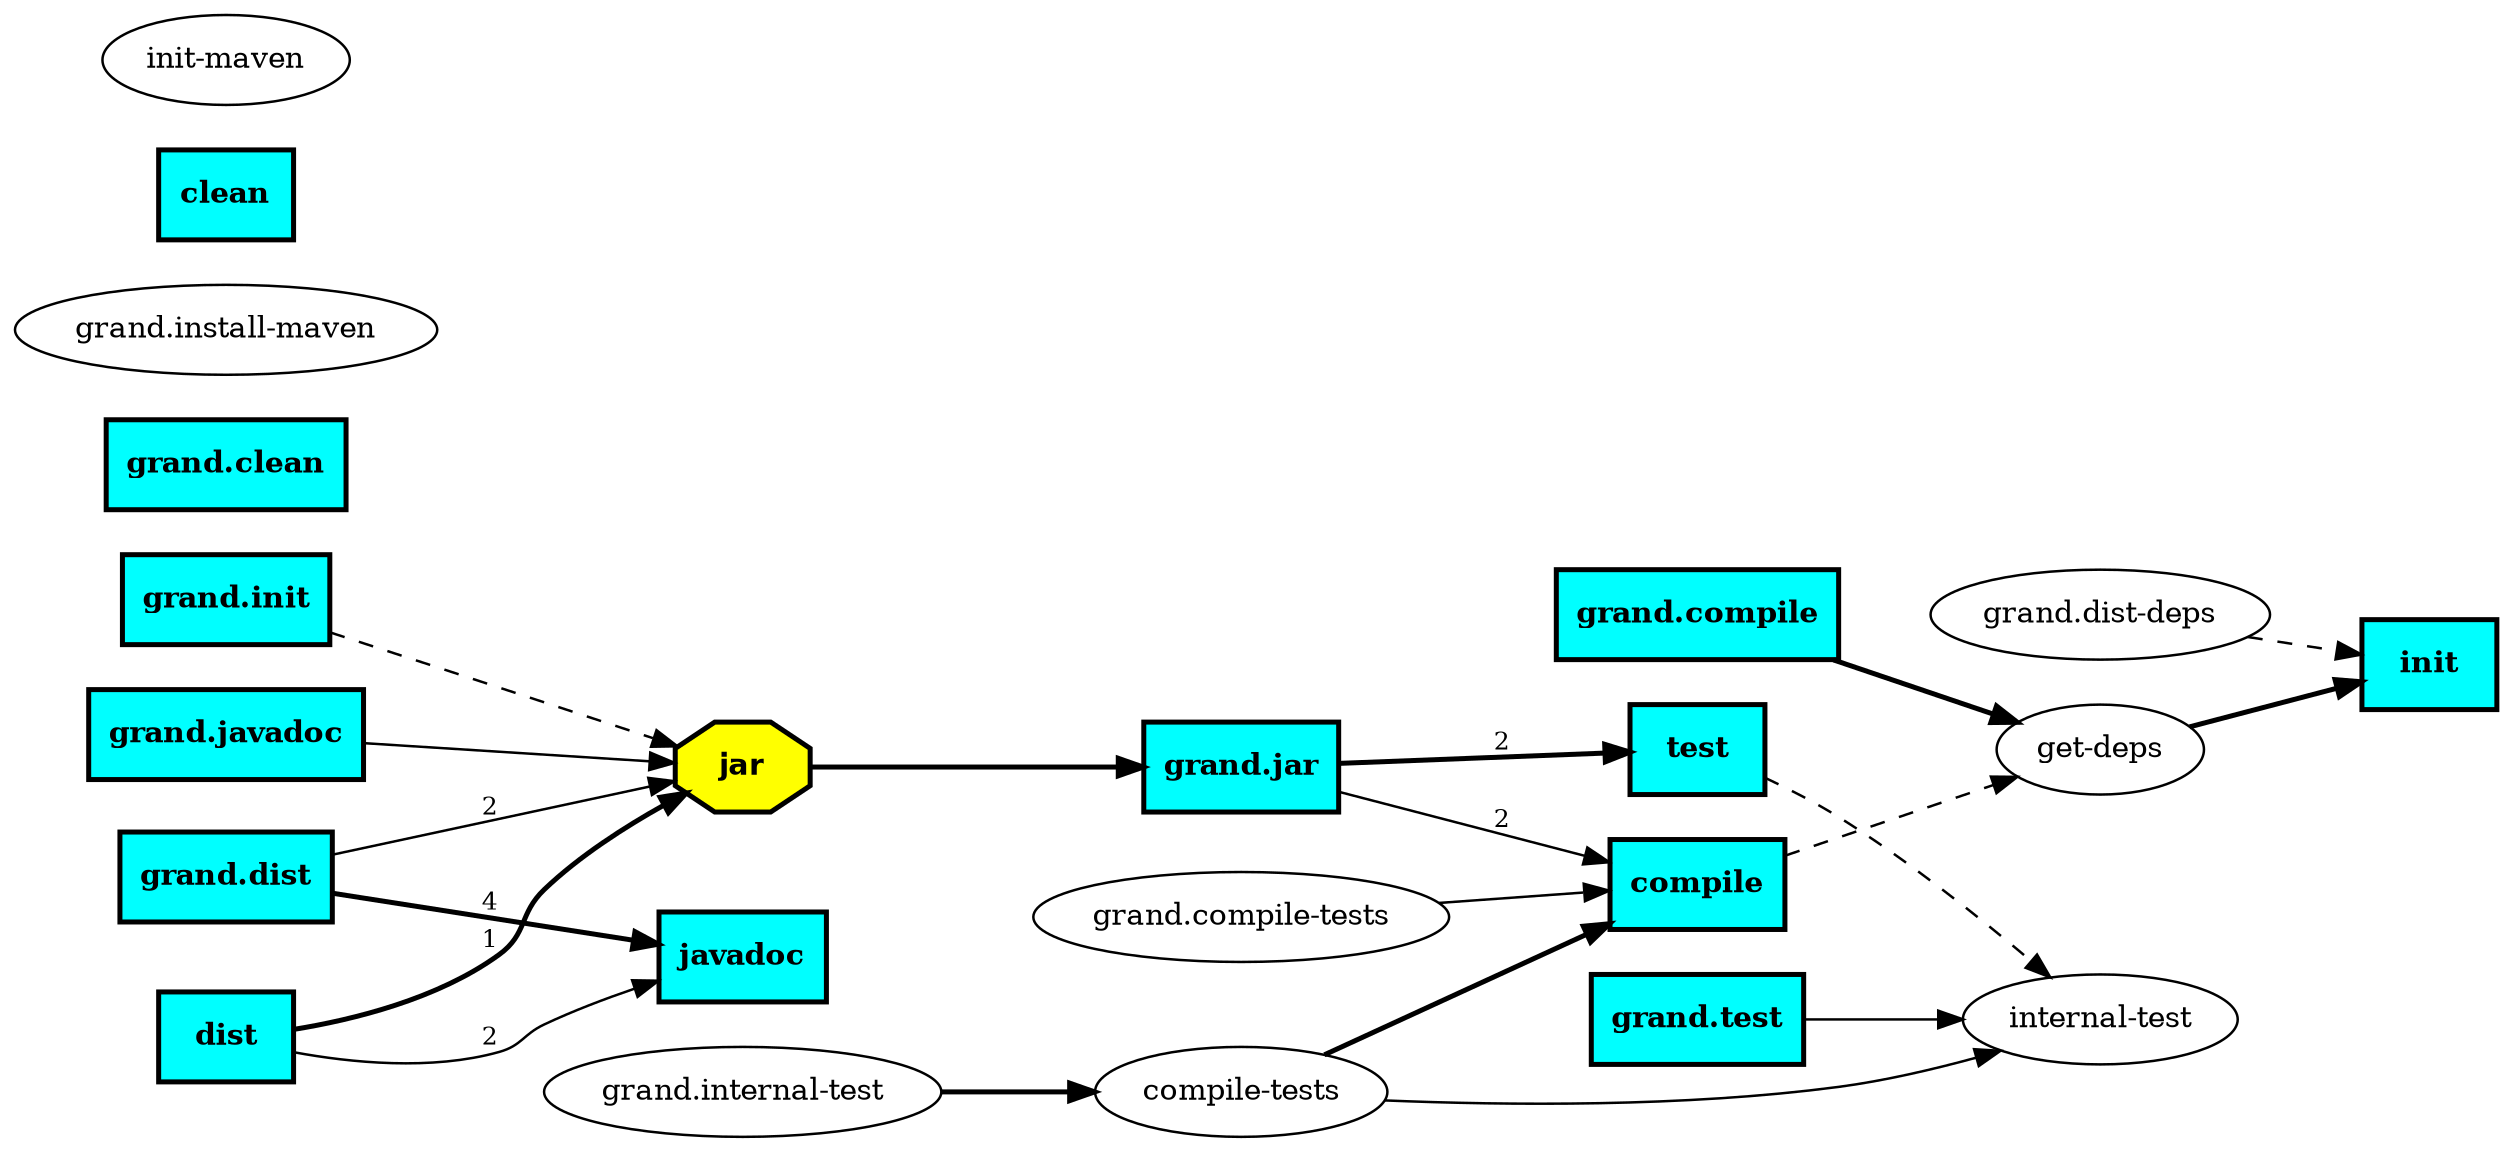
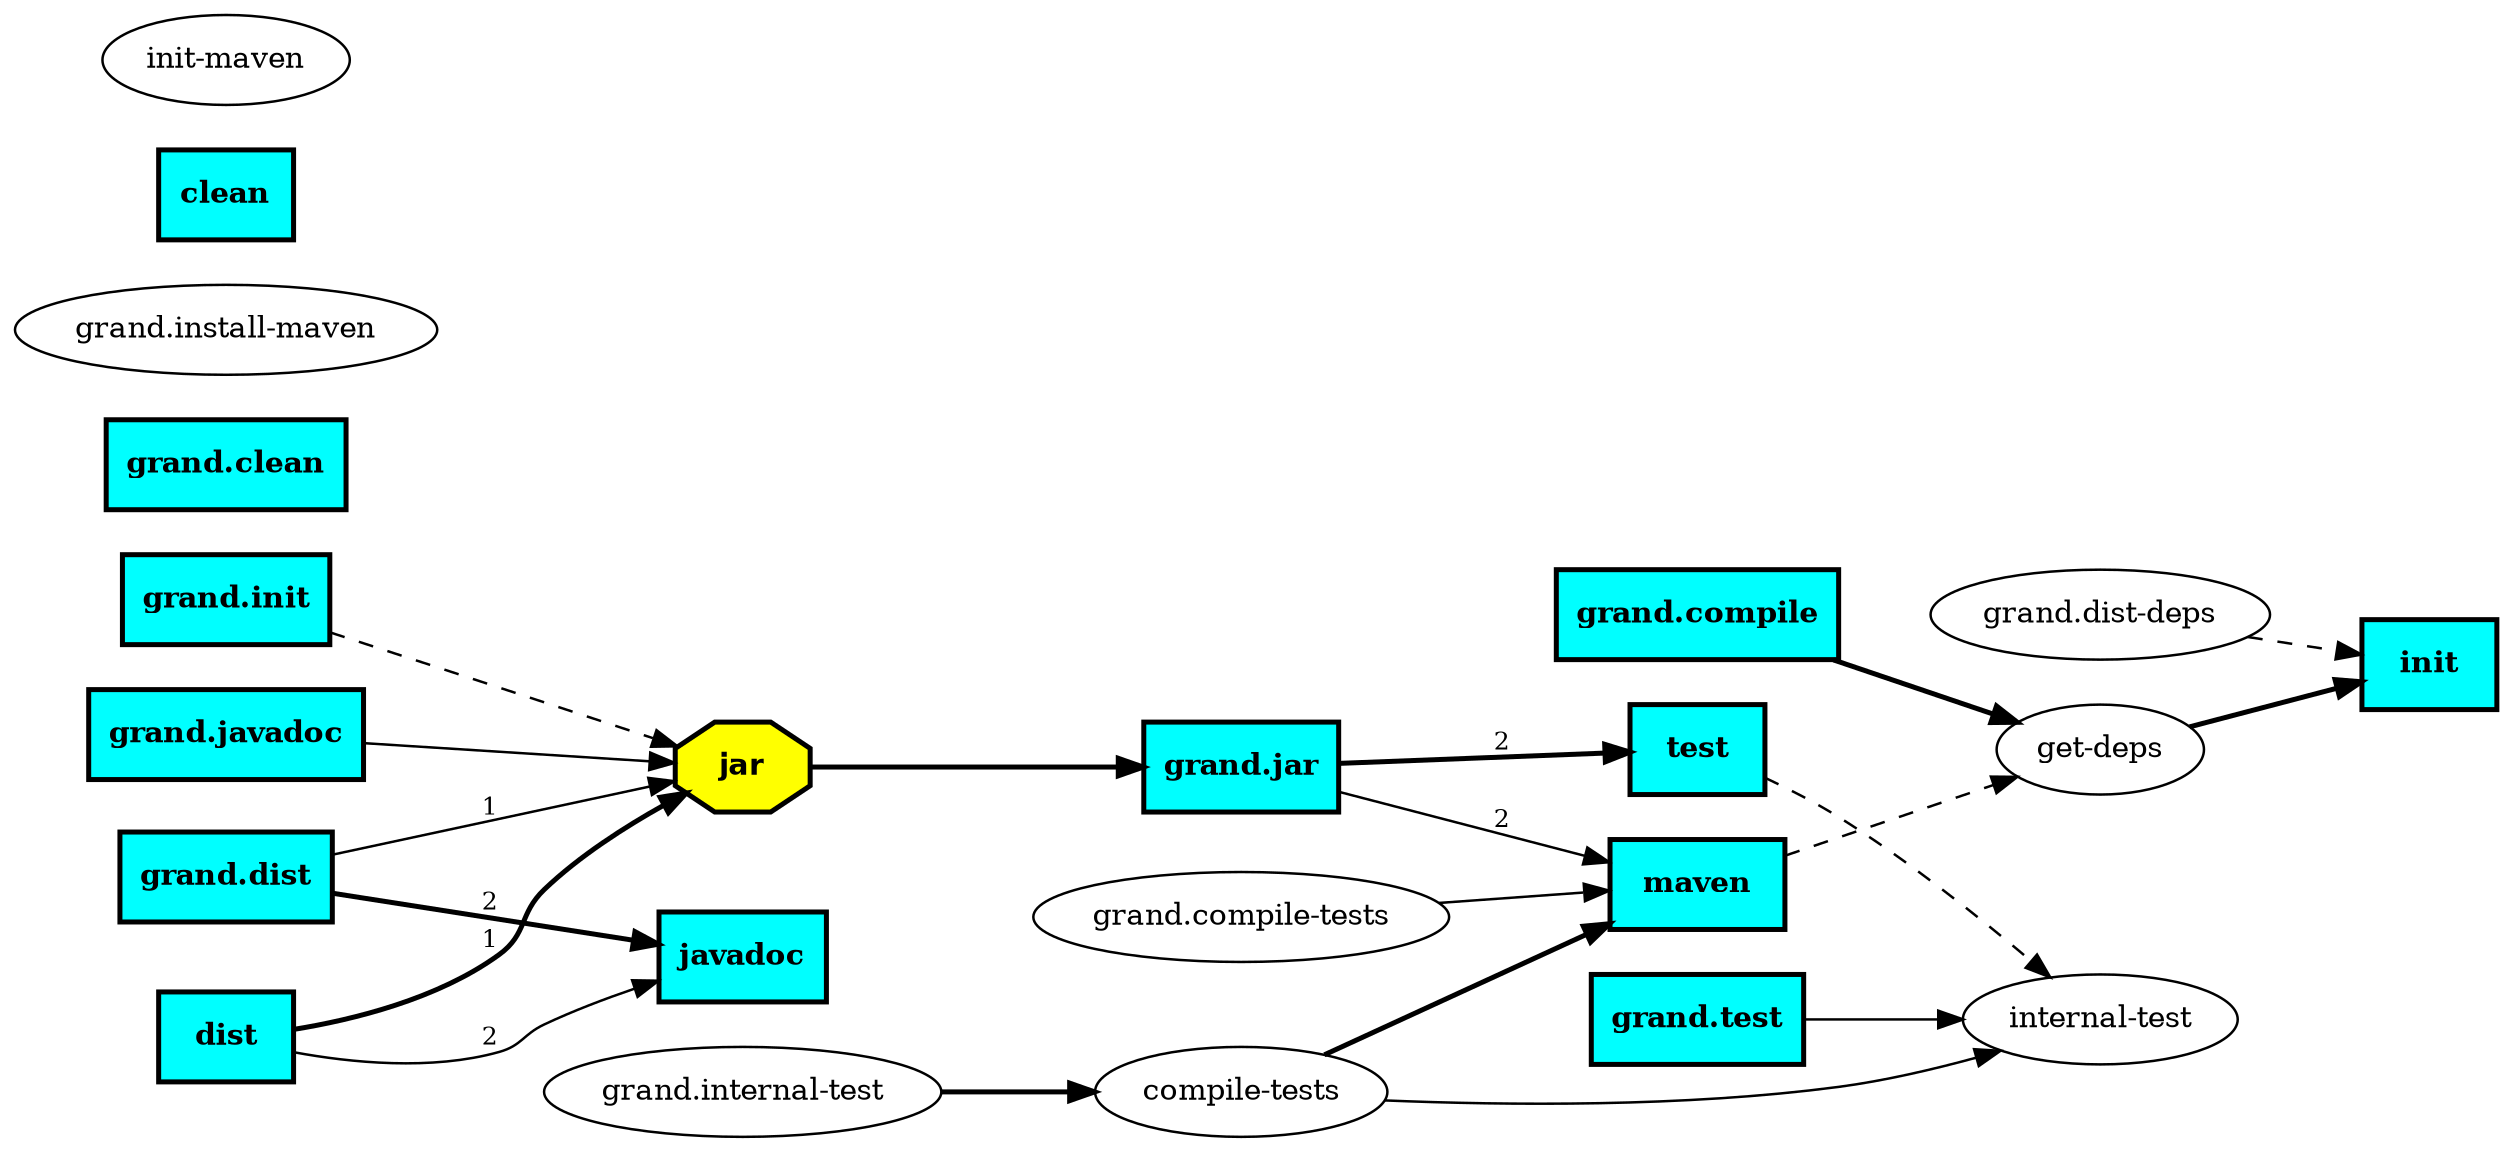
edge "grand.dist" -> "jar": label "2" -> "1"
node "compile": label "compile" -> "maven"
edge "grand.dist" -> "javadoc": label "4" -> "2"
